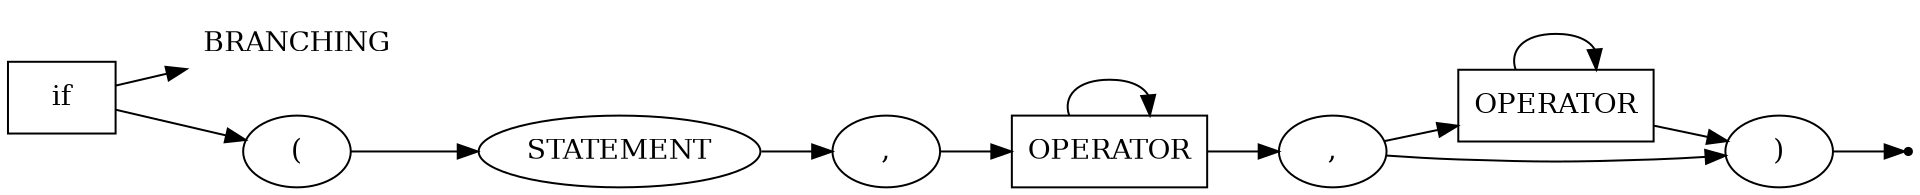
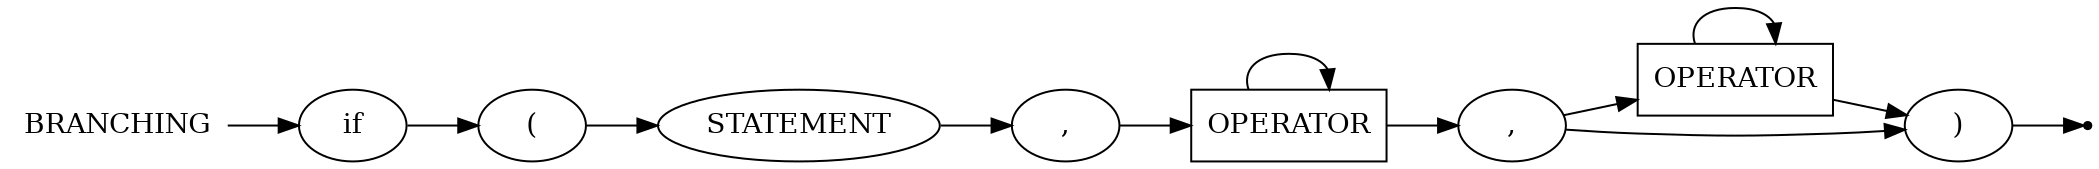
edge "if" -> "BRANCHING": reversed
node "if": shape box -> ellipse
